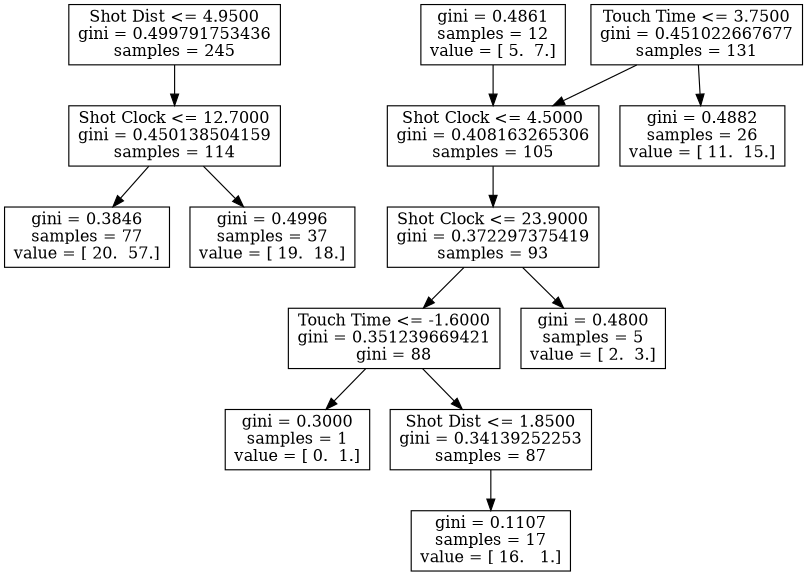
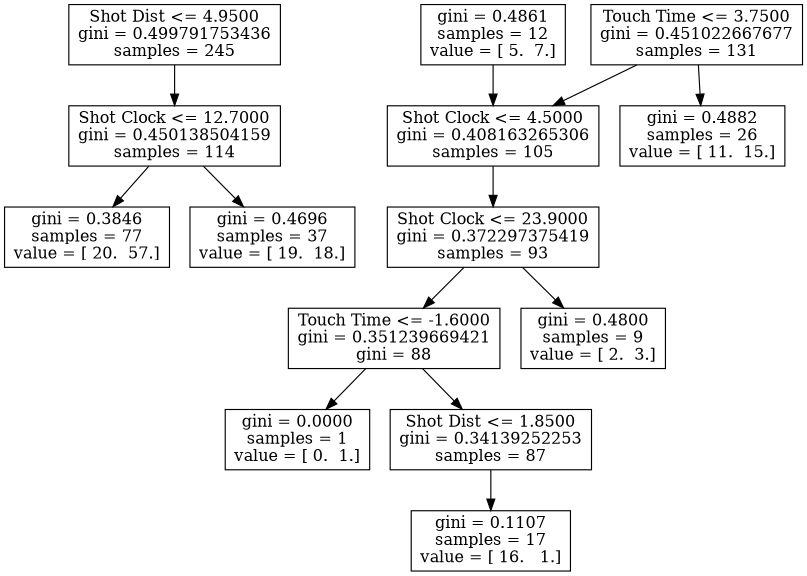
node "gini = 0.4996 samples = 37 value = [ 19.  18.]": label "gini = 0.4996 samples = 37 value = [ 19.  18.]" -> "gini = 0.4696 samples = 37 value = [ 19.  18.]"
node "gini = 0.4800 samples = 5 value = [ 2.  3.]": label "gini = 0.4800 samples = 5 value = [ 2.  3.]" -> "gini = 0.4800 samples = 9 value = [ 2.  3.]"
node "gini = 0.3000 samples = 1 value = [ 0.  1.]": label "gini = 0.3000 samples = 1 value = [ 0.  1.]" -> "gini = 0.0000 samples = 1 value = [ 0.  1.]"
